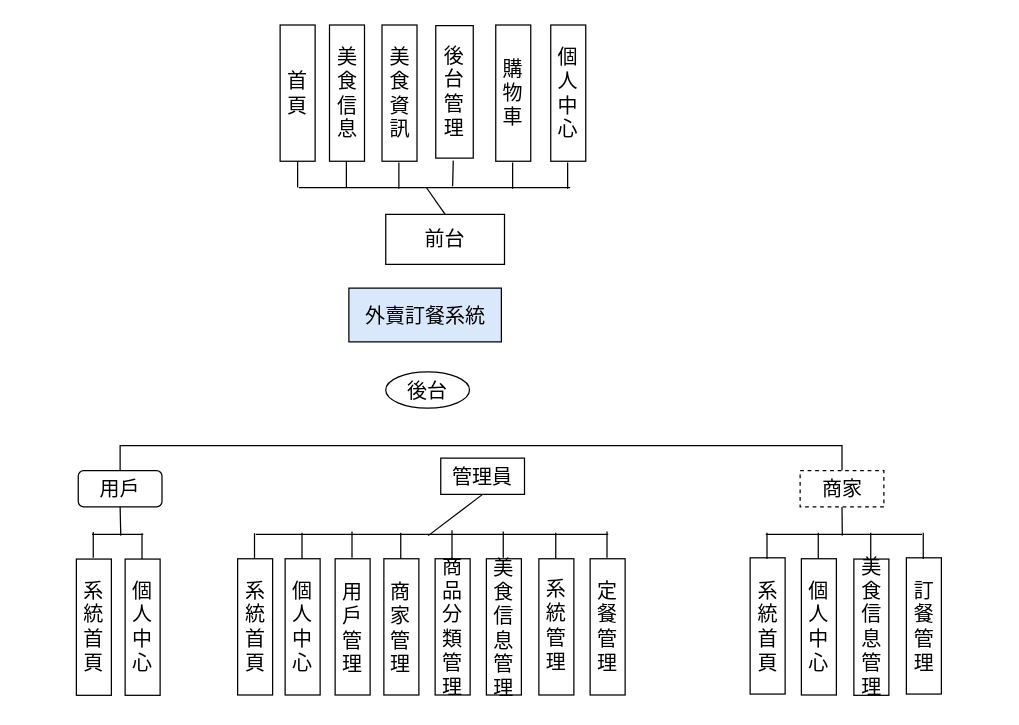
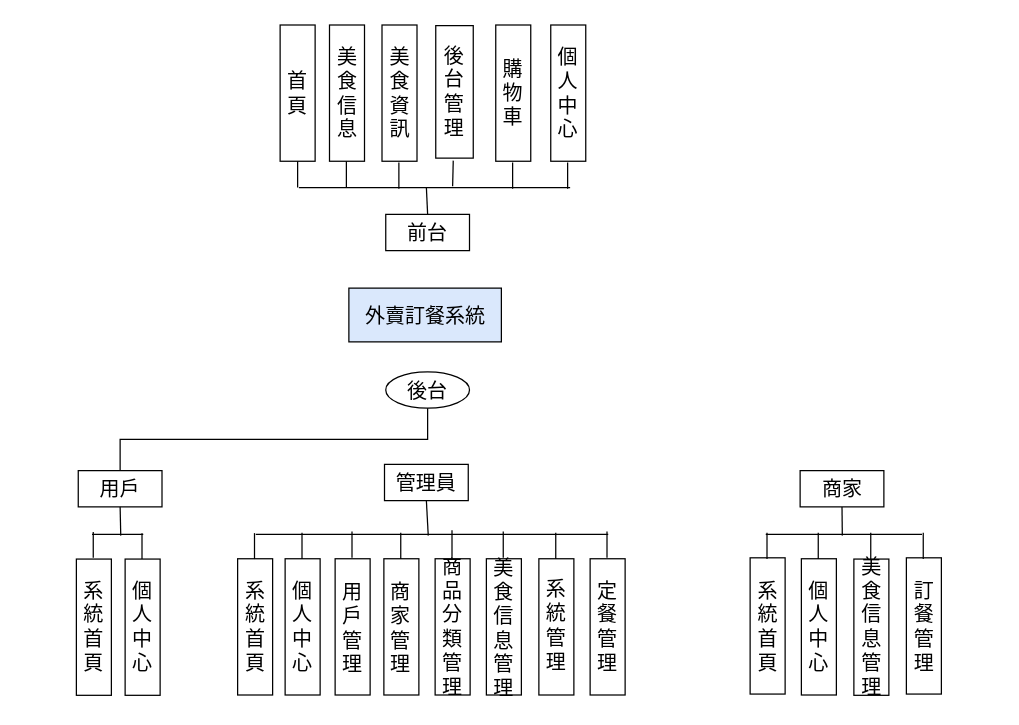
node "前台": size 119x50 -> 84x36
edge "用戶" -- "商家": now "用戶" -- "後台"
node "管理員": moved (483, 476) -> (426, 483)
node "用戶": shape rounded rectangle -> rectangle
node "商家": style dashed -> solid
